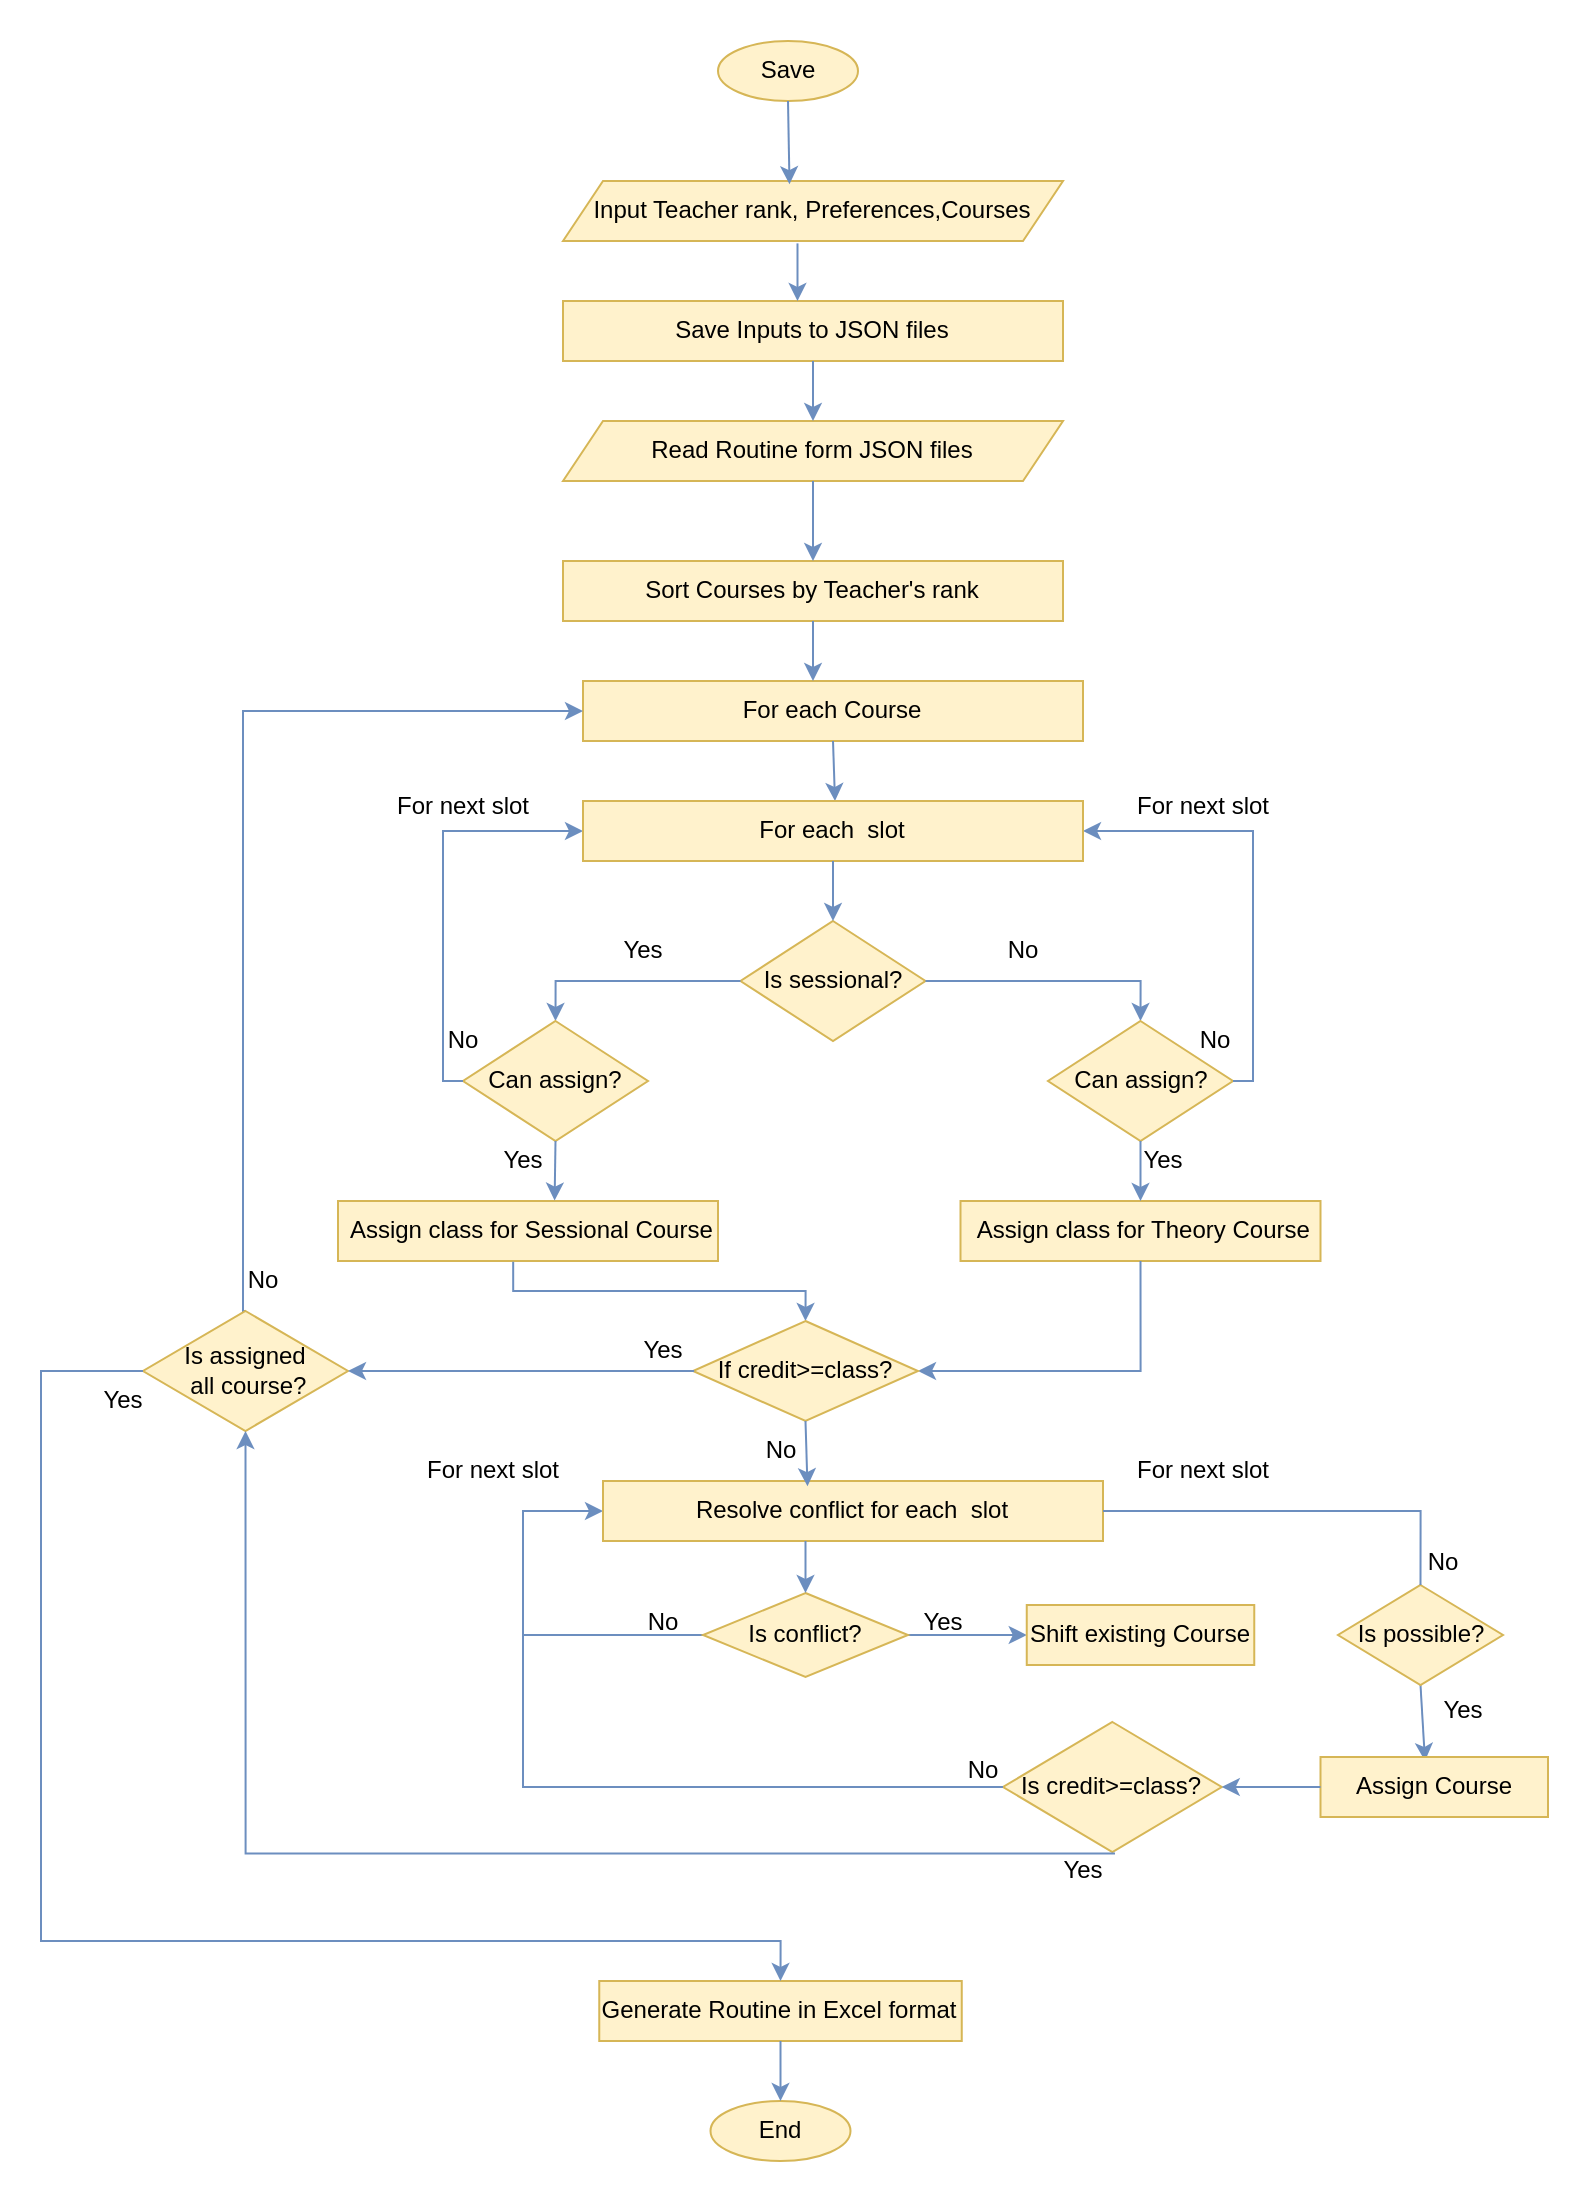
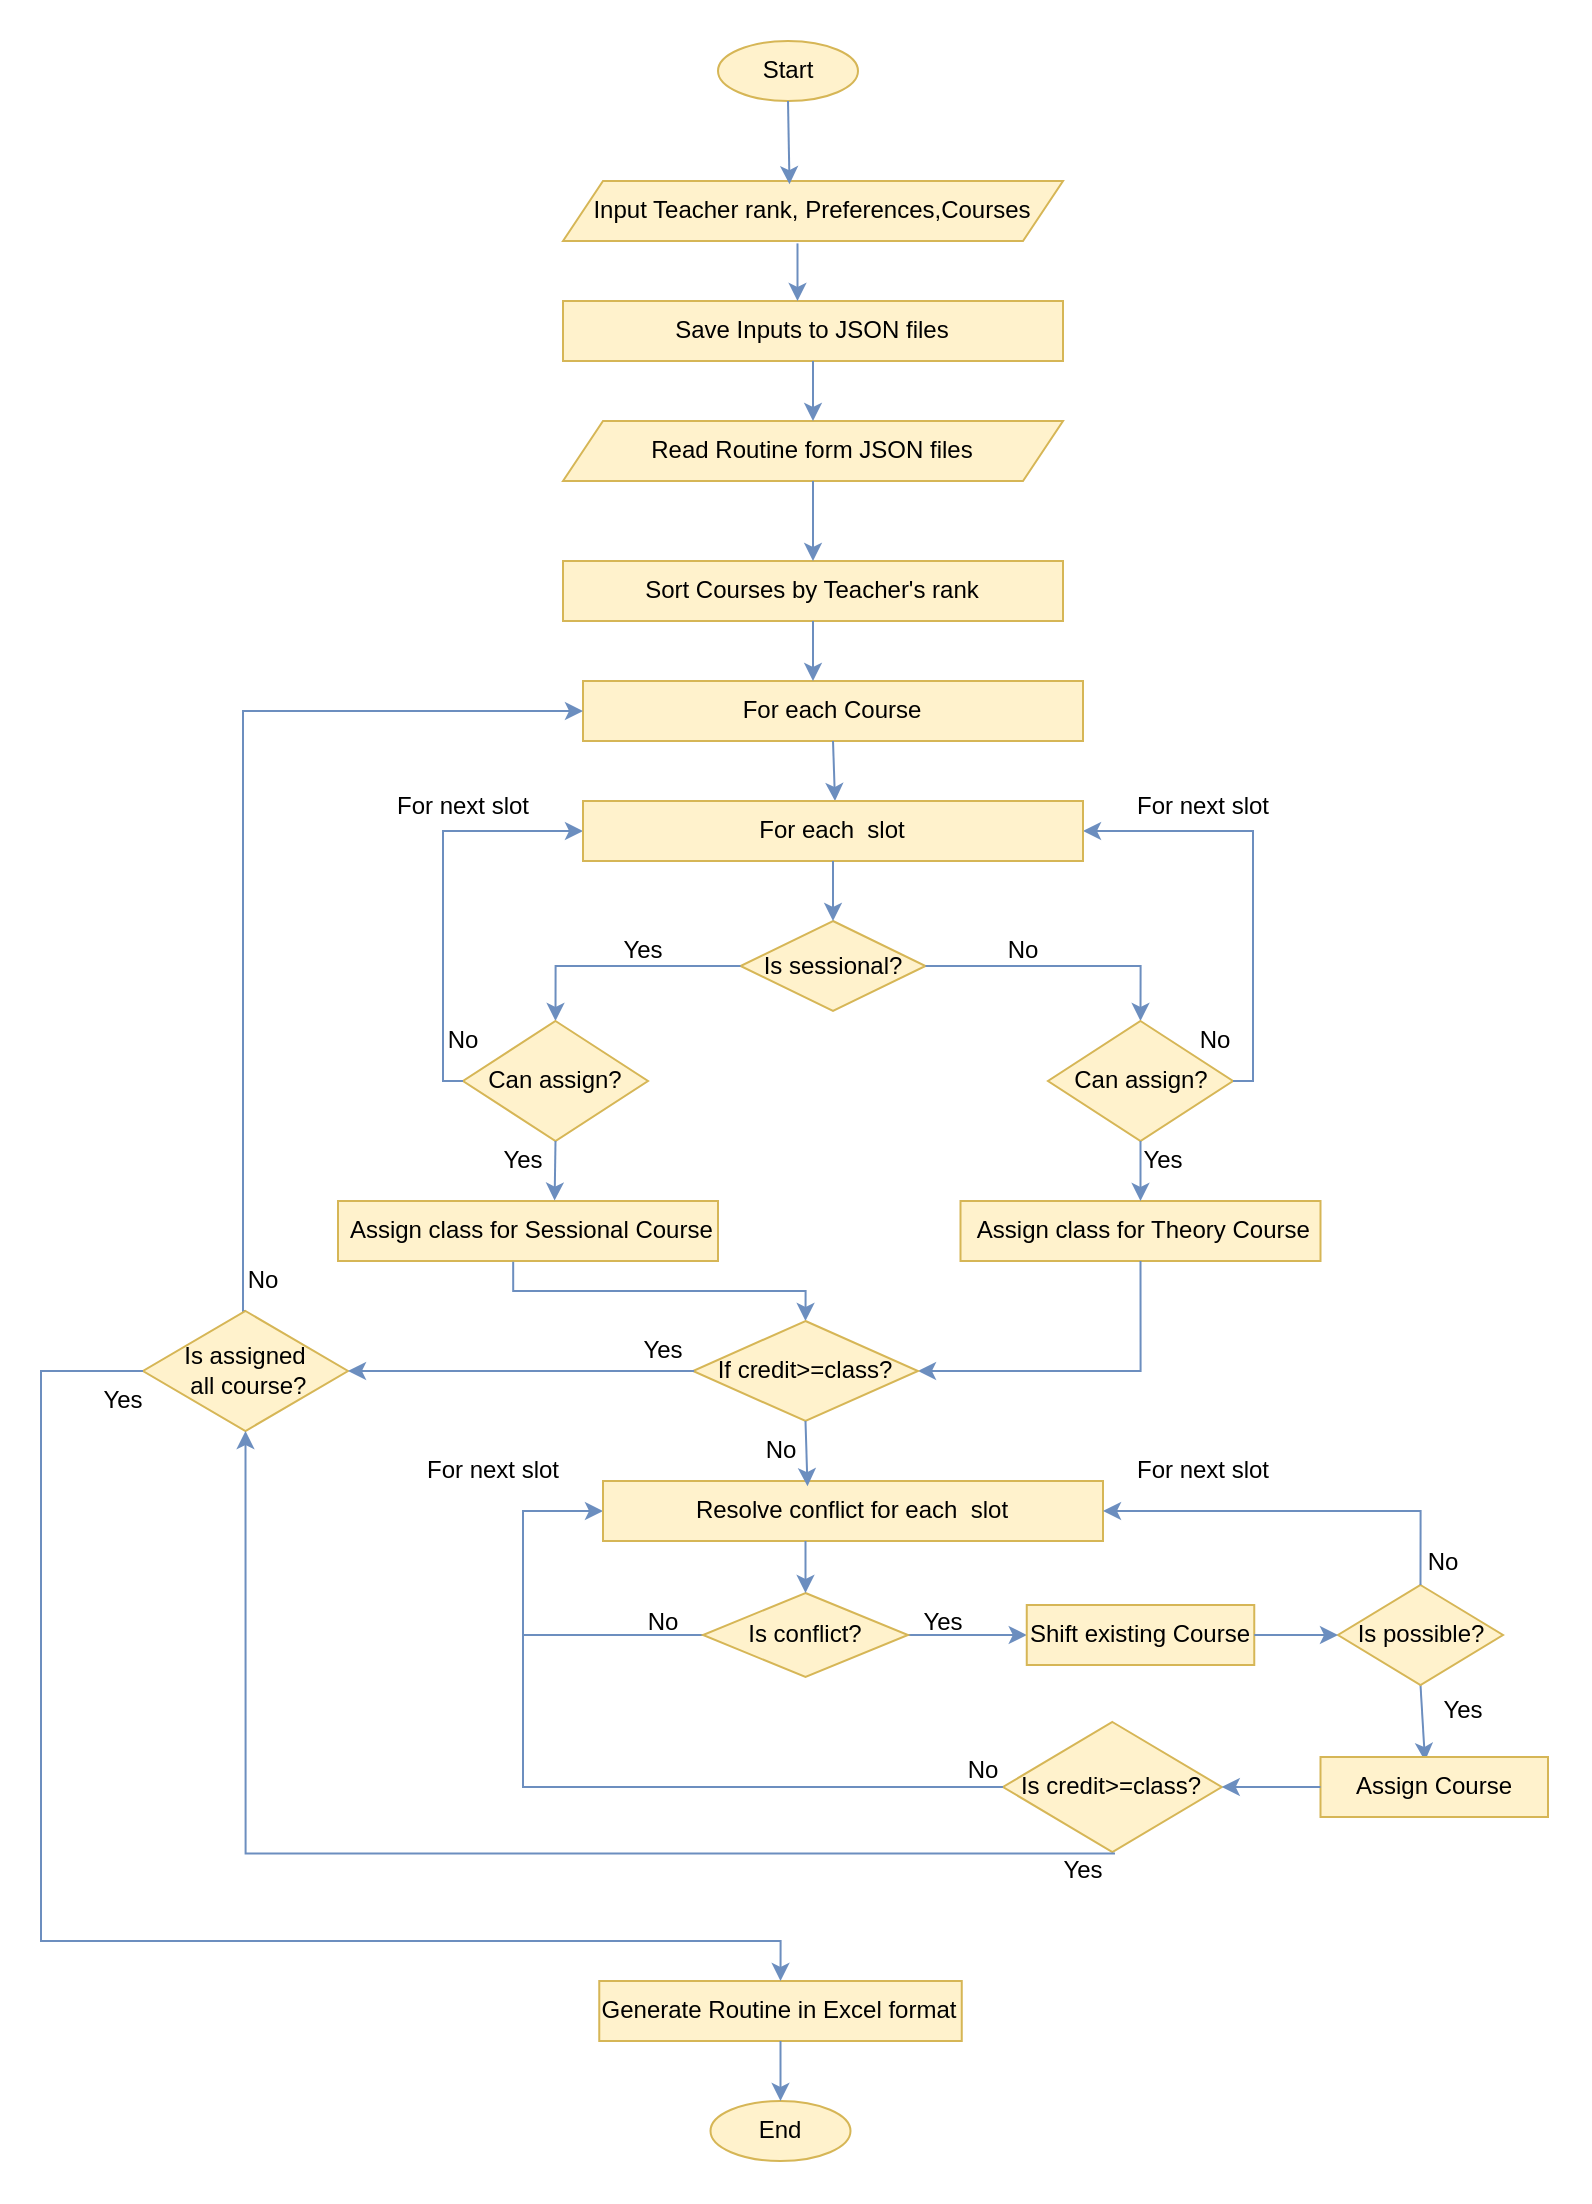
node "Save": label "Save" -> "Start"
node "Is sessional?": size 185x120 -> 185x90
edge "Resolve conflict for each slot" -- "Is possible?": arrowhead none -> classic
edge "Shift existing Course" -> "Is possible?": added
